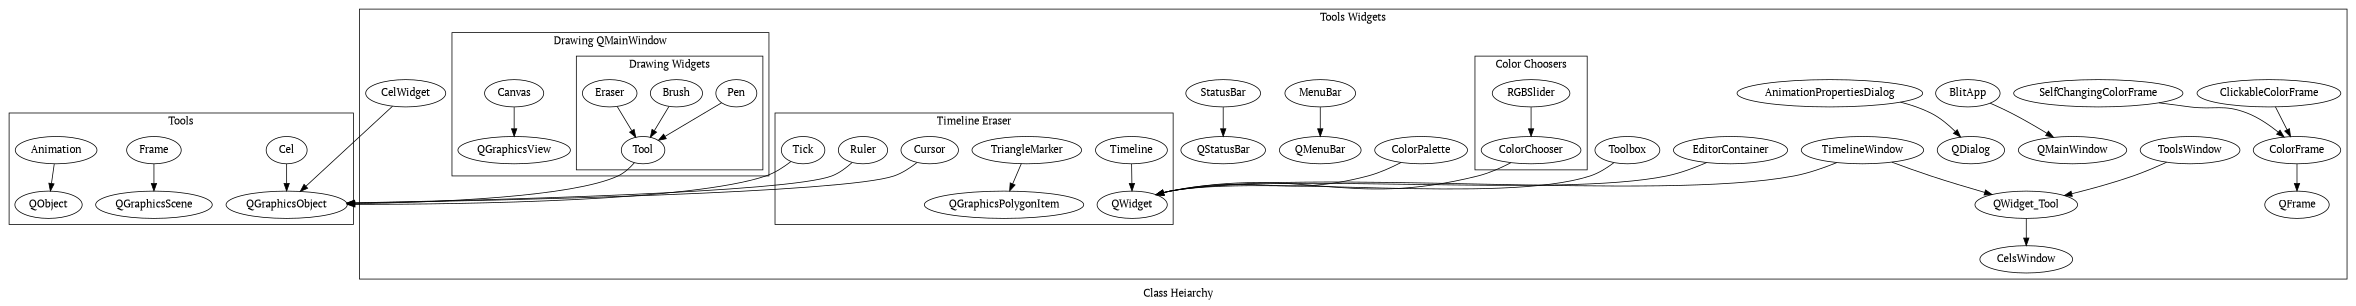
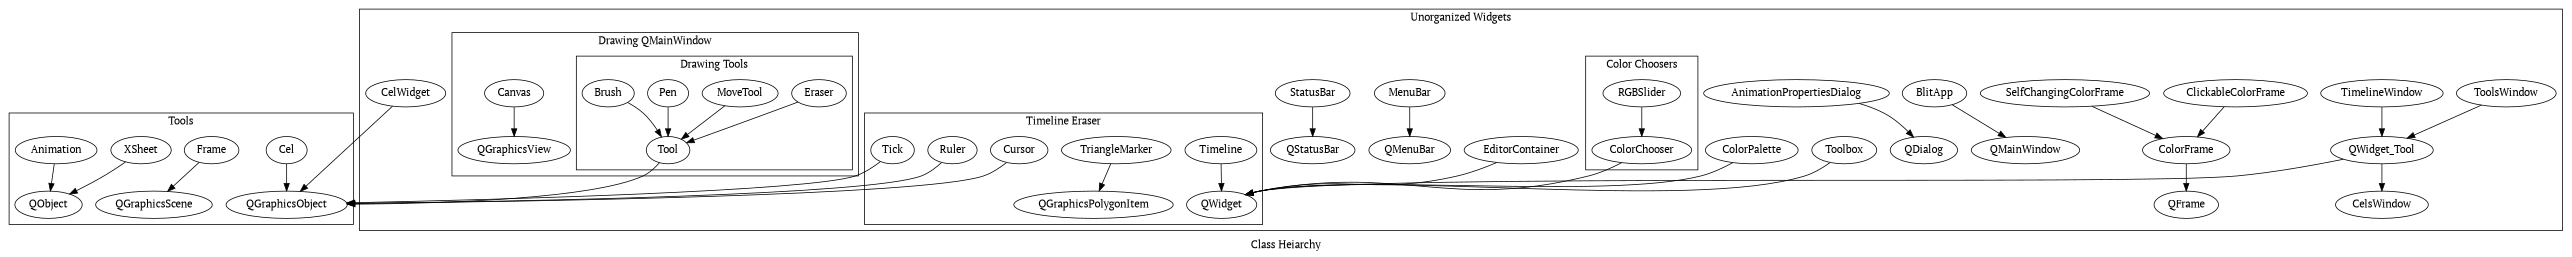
cluster "Tools Widgets": label "Tools Widgets" -> "Unorganized Widgets"
cluster "Drawing Widgets": label "Drawing Widgets" -> "Drawing Tools"
node "MoveTool": added
node "XSheet": added
edge "TimelineWindow" -> "QWidget": now "QWidget_Tool" -> "QWidget"
